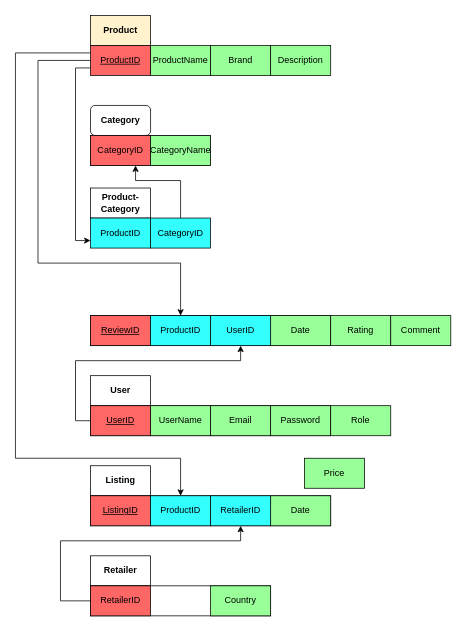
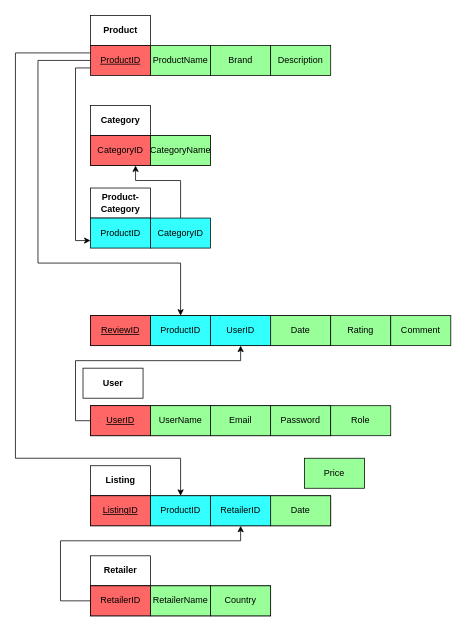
node "Product": fillcolor #fff2cc -> #ffffff
node "Category": shape rounded rectangle -> rectangle
node "User": moved (120, 390) -> (113, 383)
node "RetailerName": added
